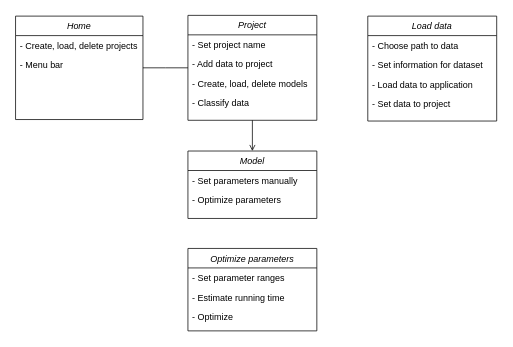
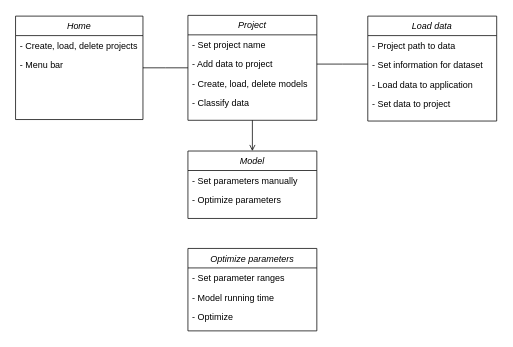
node "- Choose path to data": label "- Choose path to data" -> "- Project path to data"
edge "- Add data to project" -- "Load data": added
node "- Estimate running time": label "- Estimate running time" -> "- Model running time"
